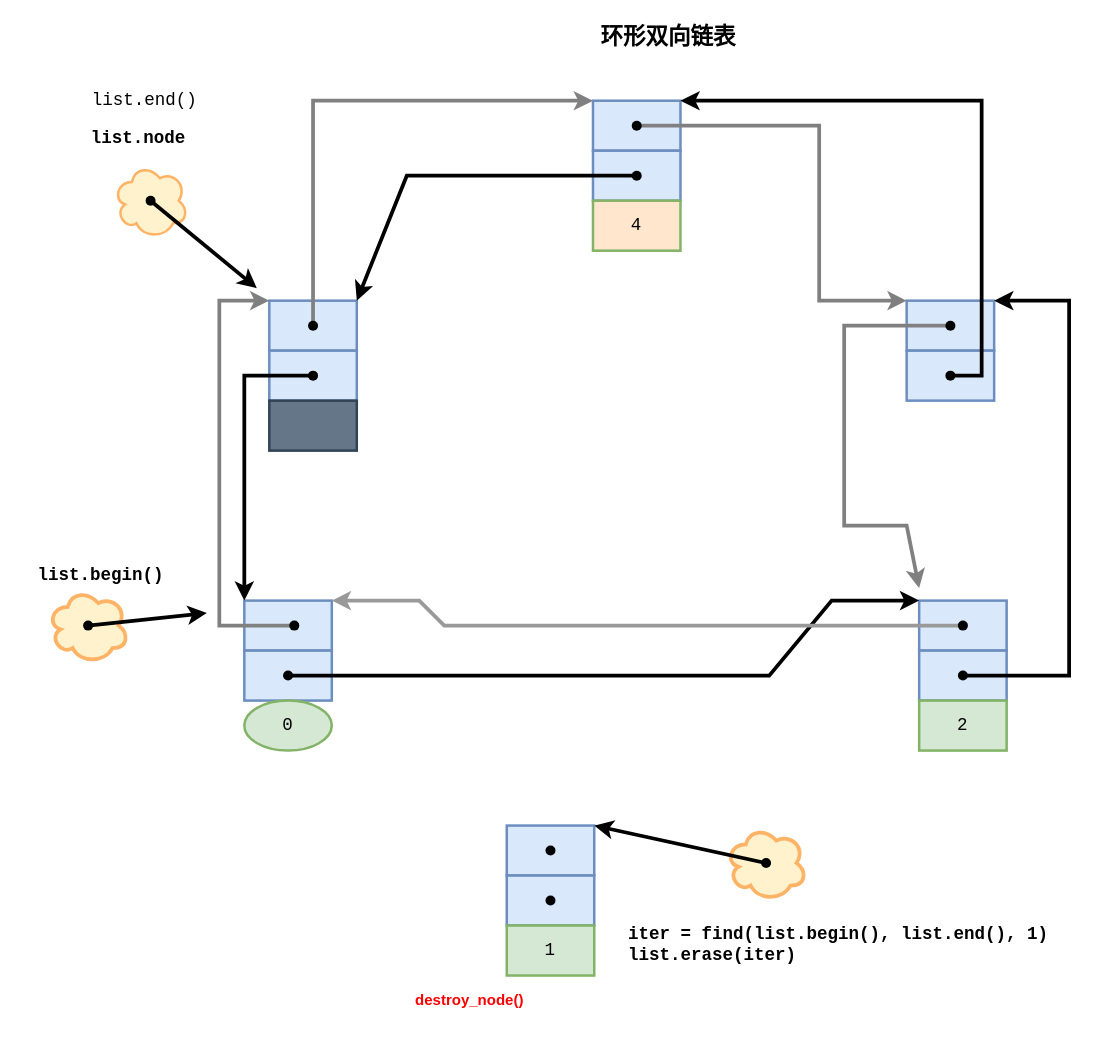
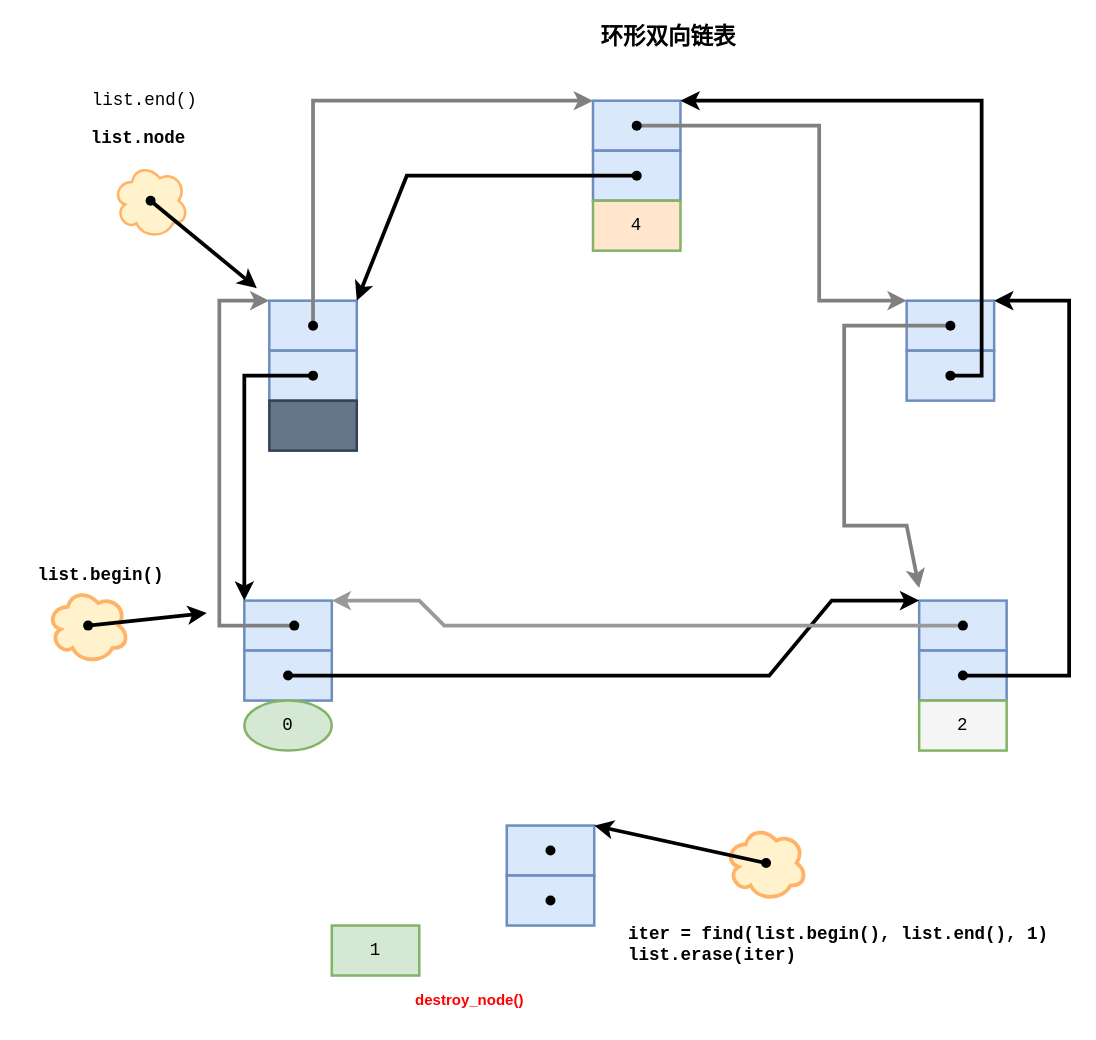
node "2": fillcolor #d5e8d4 -> #f5f5f5
node "1": moved (551, 951) -> (376, 951)
